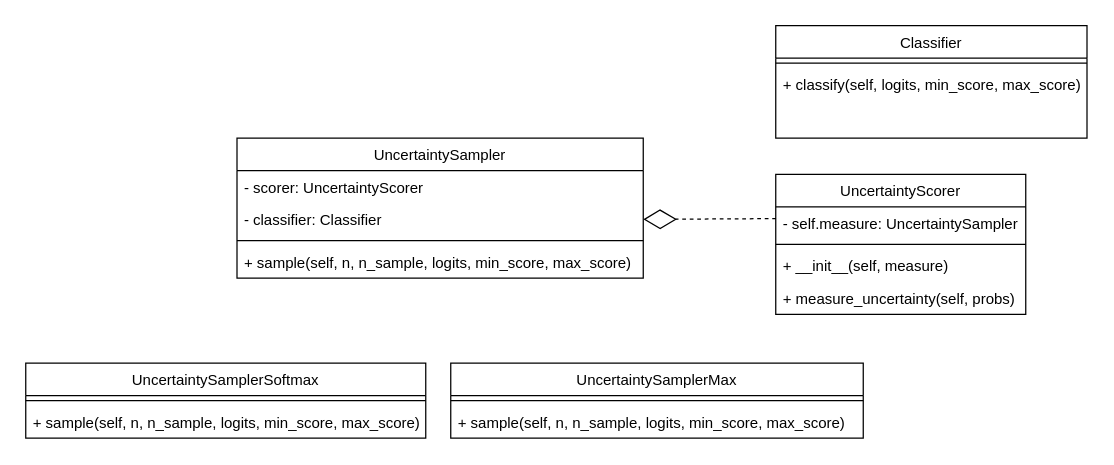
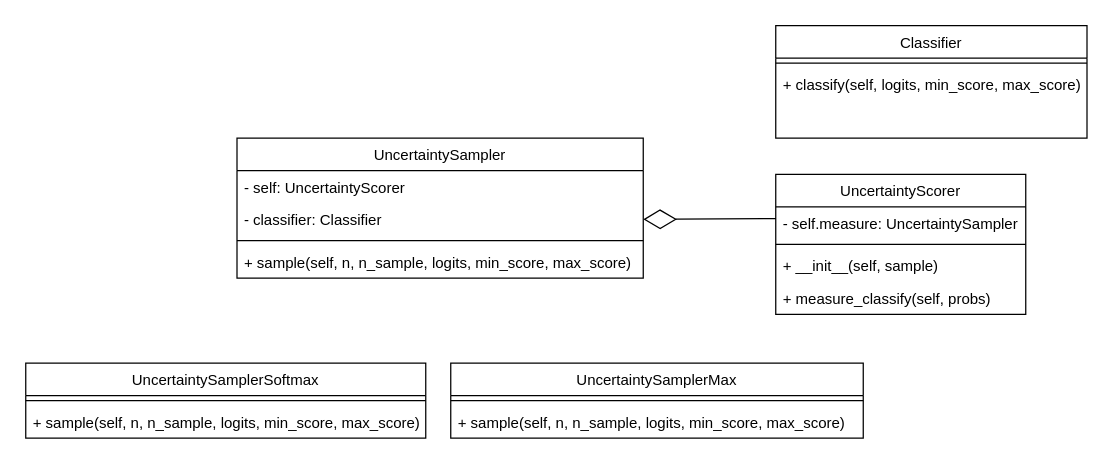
node "- scorer: UncertaintyScorer": label "- scorer: UncertaintyScorer" -> "- self: UncertaintyScorer"
edge "- self.measure: UncertaintySampler" -> "- classifier: Classifier": style dashed -> solid
node "+ __init__(self, measure)": label "+ __init__(self, measure)" -> "+ __init__(self, sample)"
node "+ measure_uncertainty(self, probs)": label "+ measure_uncertainty(self, probs)" -> "+ measure_classify(self, probs)"
